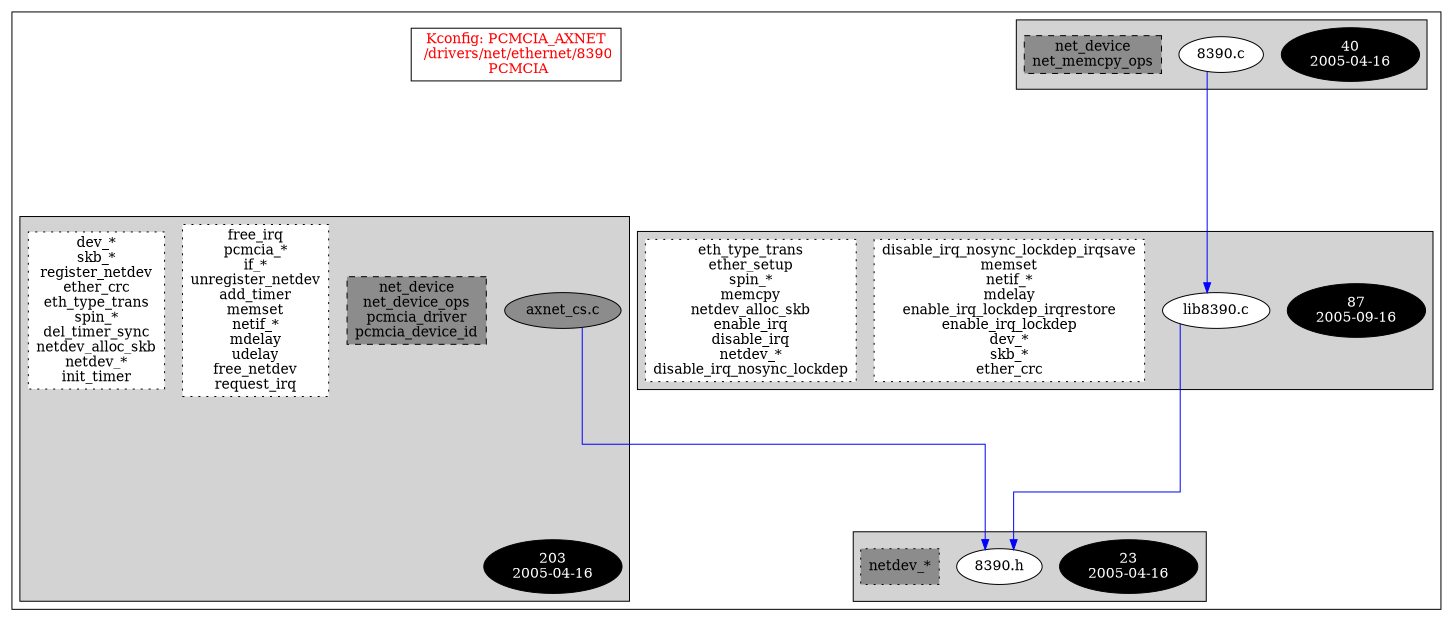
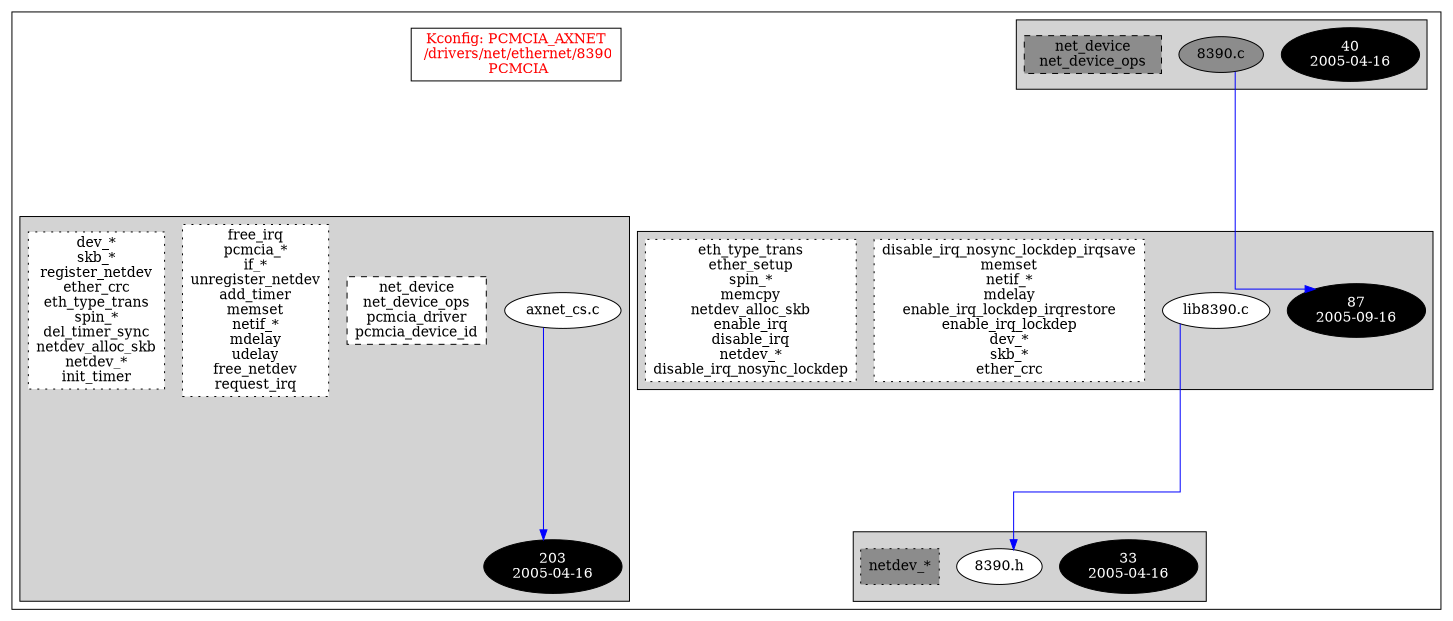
node "net_device net_memcpy_ops": label "net_device net_memcpy_ops" -> "net_device net_device_ops"
node "8390.c": fillcolor white -> grey55
edge "8390.c" -> "lib8390.c": now "8390.c" -> "87 2005-09-16"
node "net_device net_device_ops pcmcia_driver pcmcia_device_id": fillcolor grey55 -> white
node "axnet_cs.c": fillcolor grey55 -> white
edge "axnet_cs.c" -> "8390.h": now "axnet_cs.c" -> "203 2005-04-16"
node "23 2005-04-16": label "23 2005-04-16" -> "33 2005-04-16"
